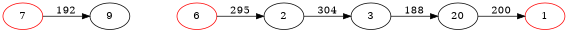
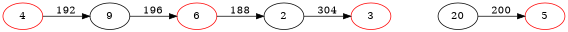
edge "6" -> "2": label "295" -> "188"
node "7": label "7" -> "4"
edge "9" -> "6": added, label "196"
node "3": color black -> red
edge "3" -> "20": removed, label "188"
node "1": label "1" -> "5"
